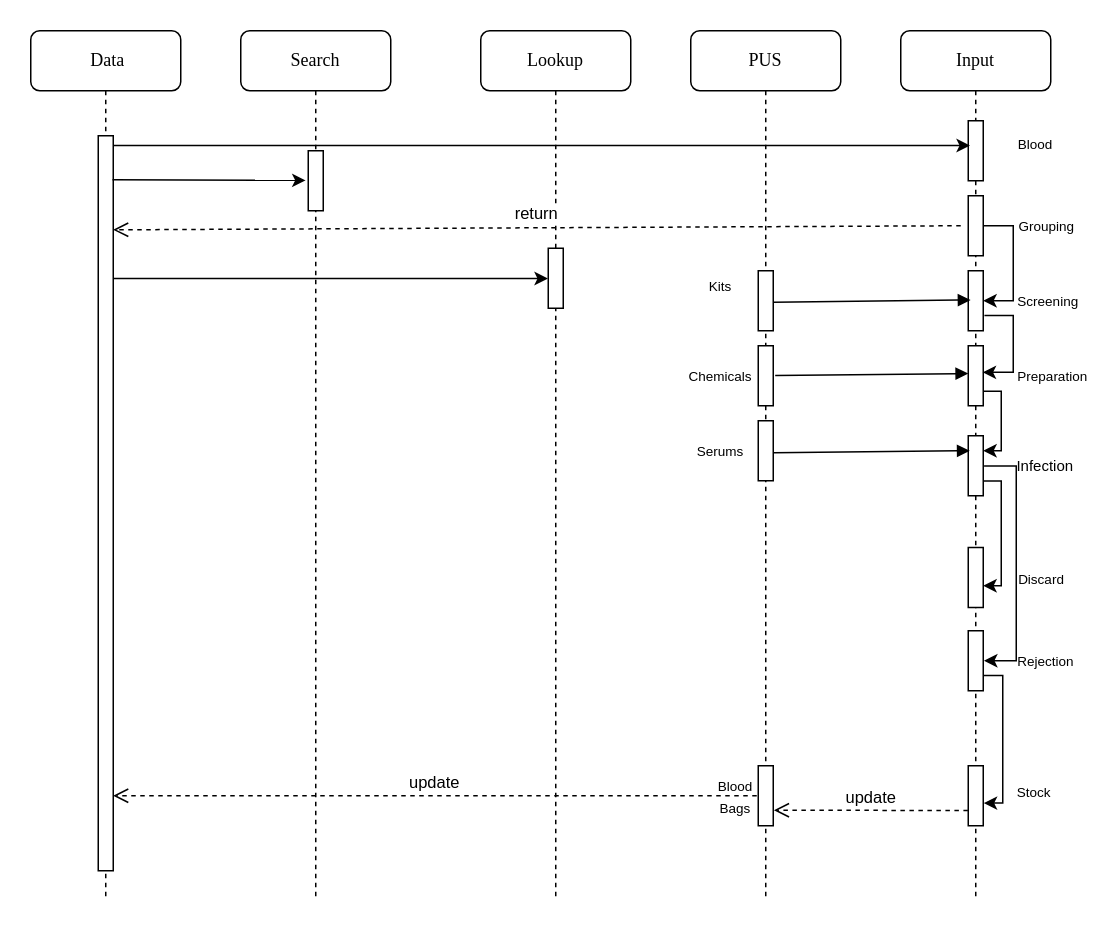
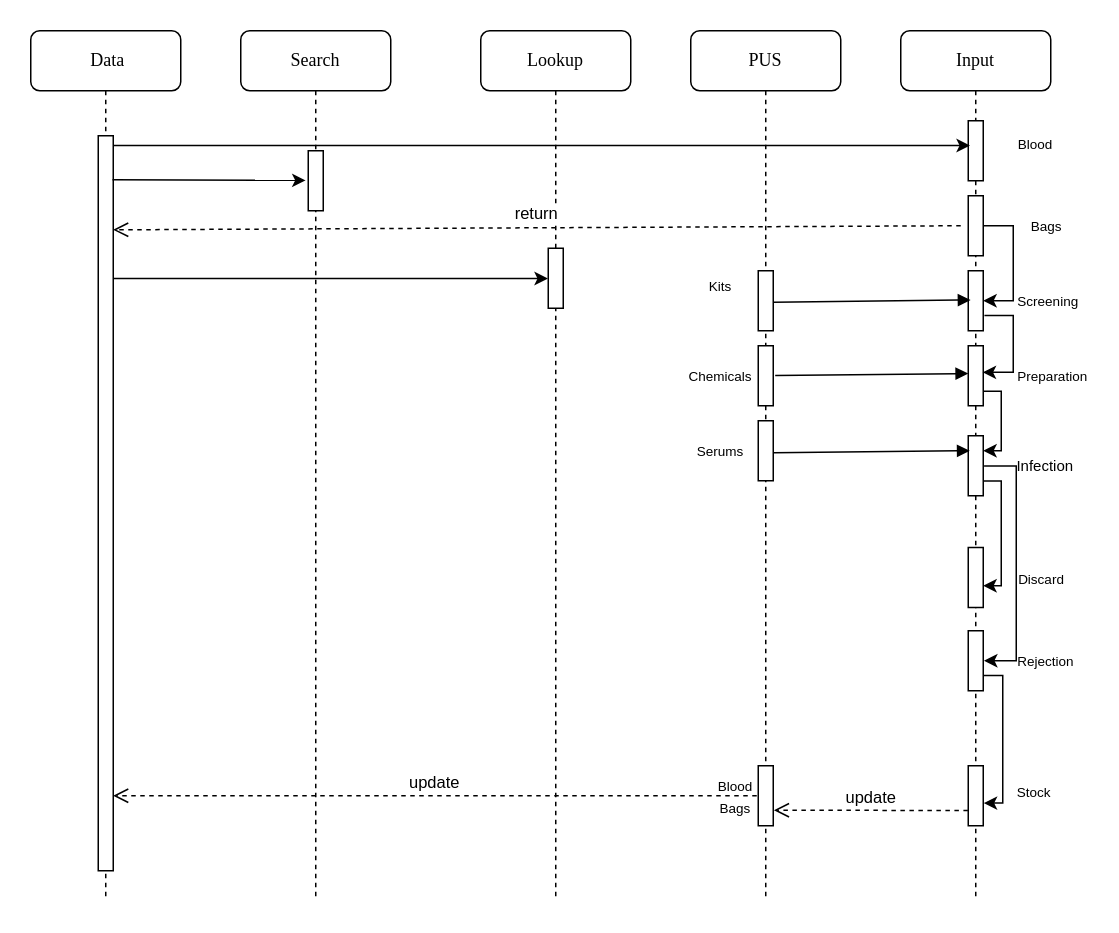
node "Grouping": label "Grouping" -> "Bags"
